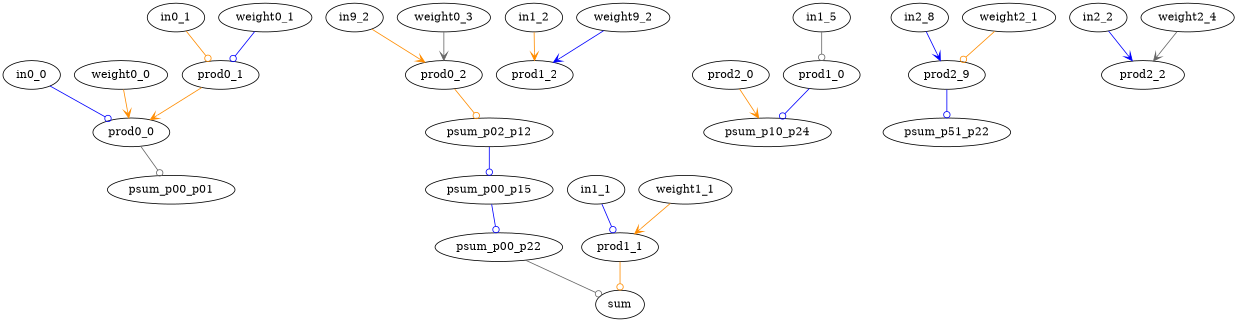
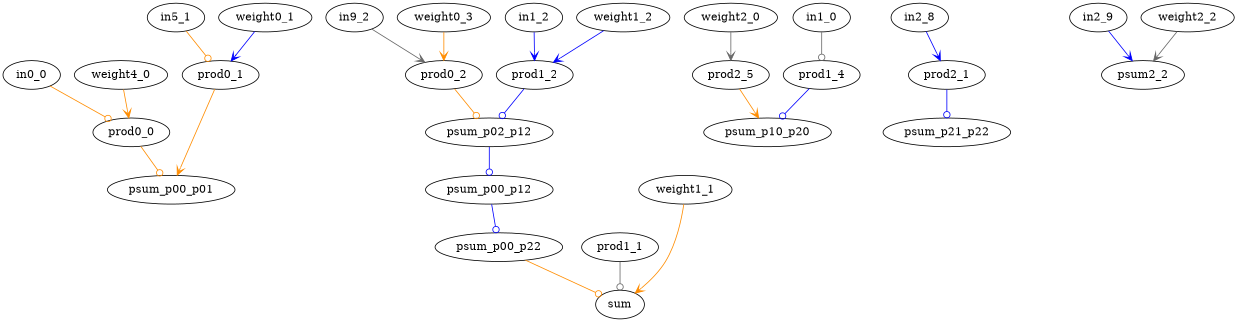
node "in0_1": label "in0_1" -> "in5_1"
node "weight9_2": label "weight9_2" -> "weight1_2"
node "weight2_0": added
node "in1_5": label "in1_5" -> "in1_0"
node "weight2_1": removed
node "in2_2": label "in2_2" -> "in2_9"
node "weight2_4": label "weight2_4" -> "weight2_2"
edge "weight0_3" -> "prod0_2": color gray40 -> darkorange
edge "in1_2" -> "prod1_2": color darkorange -> blue
edge "weight0_1" -> "prod0_1": arrowhead odot -> vee
edge "in9_2" -> "prod0_2": color darkorange -> gray40
node "weight0_0": label "weight0_0" -> "weight4_0"
node "prod2_0": label "prod2_0" -> "prod2_5"
node "prod1_0": label "prod1_0" -> "prod1_4"
node "prod2_9": label "prod2_9" -> "prod2_1"
node "prod2_2": label "prod2_2" -> "psum2_2"
edge "in0_0" -> "prod0_0": color blue -> darkorange
edge "prod0_1" -> "prod0_0": now "prod0_1" -> "psum_p00_p01"
edge "prod1_2" -> "psum_p02_p12": added
node "psum_p10_p24": label "psum_p10_p24" -> "psum_p10_p20"
node "psum_p51_p22": label "psum_p51_p22" -> "psum_p21_p22"
edge "prod0_0" -> "psum_p00_p01": color gray40 -> darkorange
node "psum_p00_p15": label "psum_p00_p15" -> "psum_p00_p12"
node "in1_1": removed
edge "weight1_1" -> "prod1_1": now "weight1_1" -> "sum"
edge "prod1_1" -> "sum": color darkorange -> gray40
edge "psum_p00_p22" -> "sum": color gray40 -> darkorange
